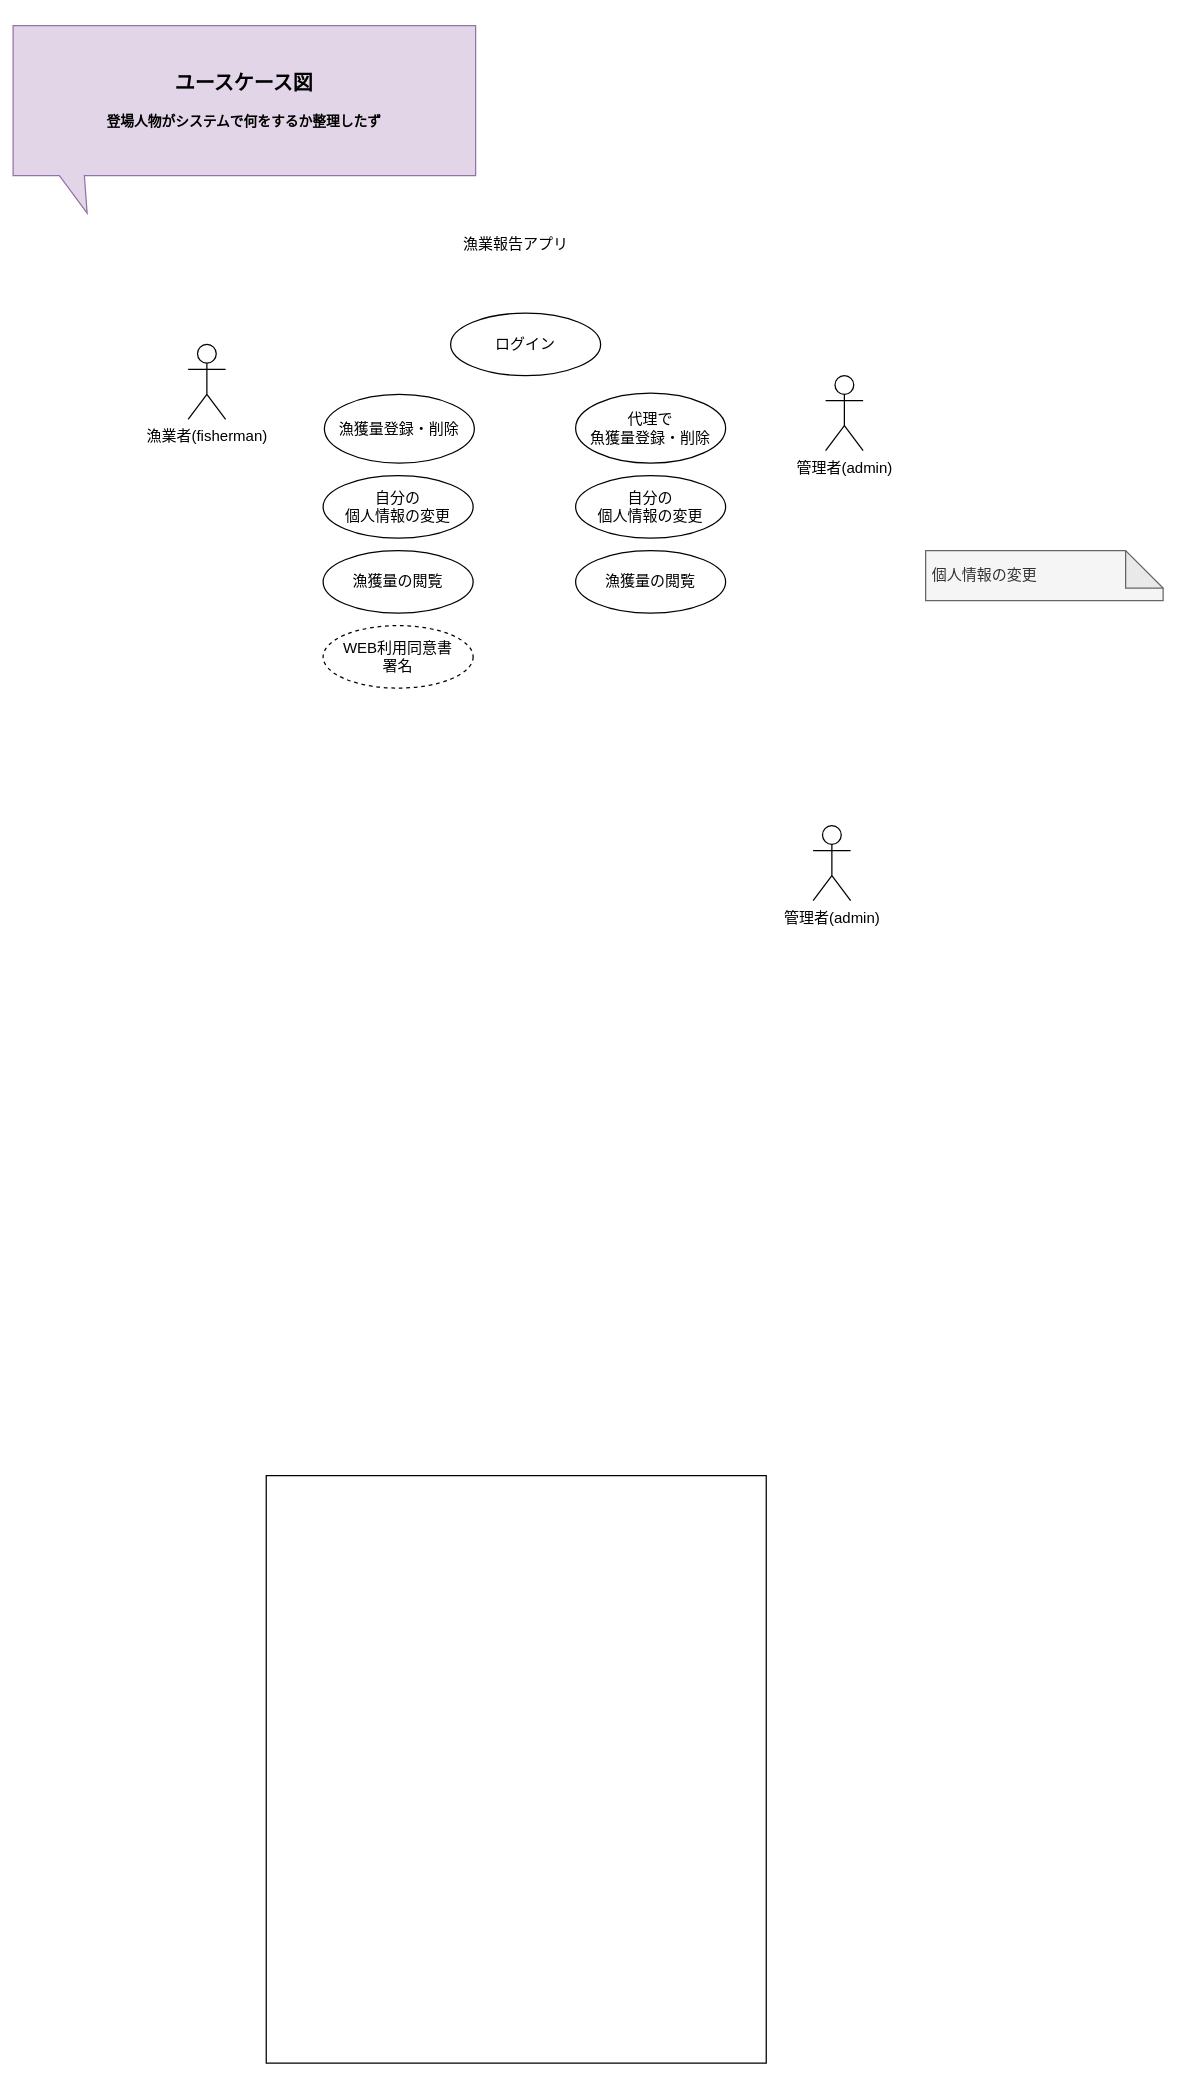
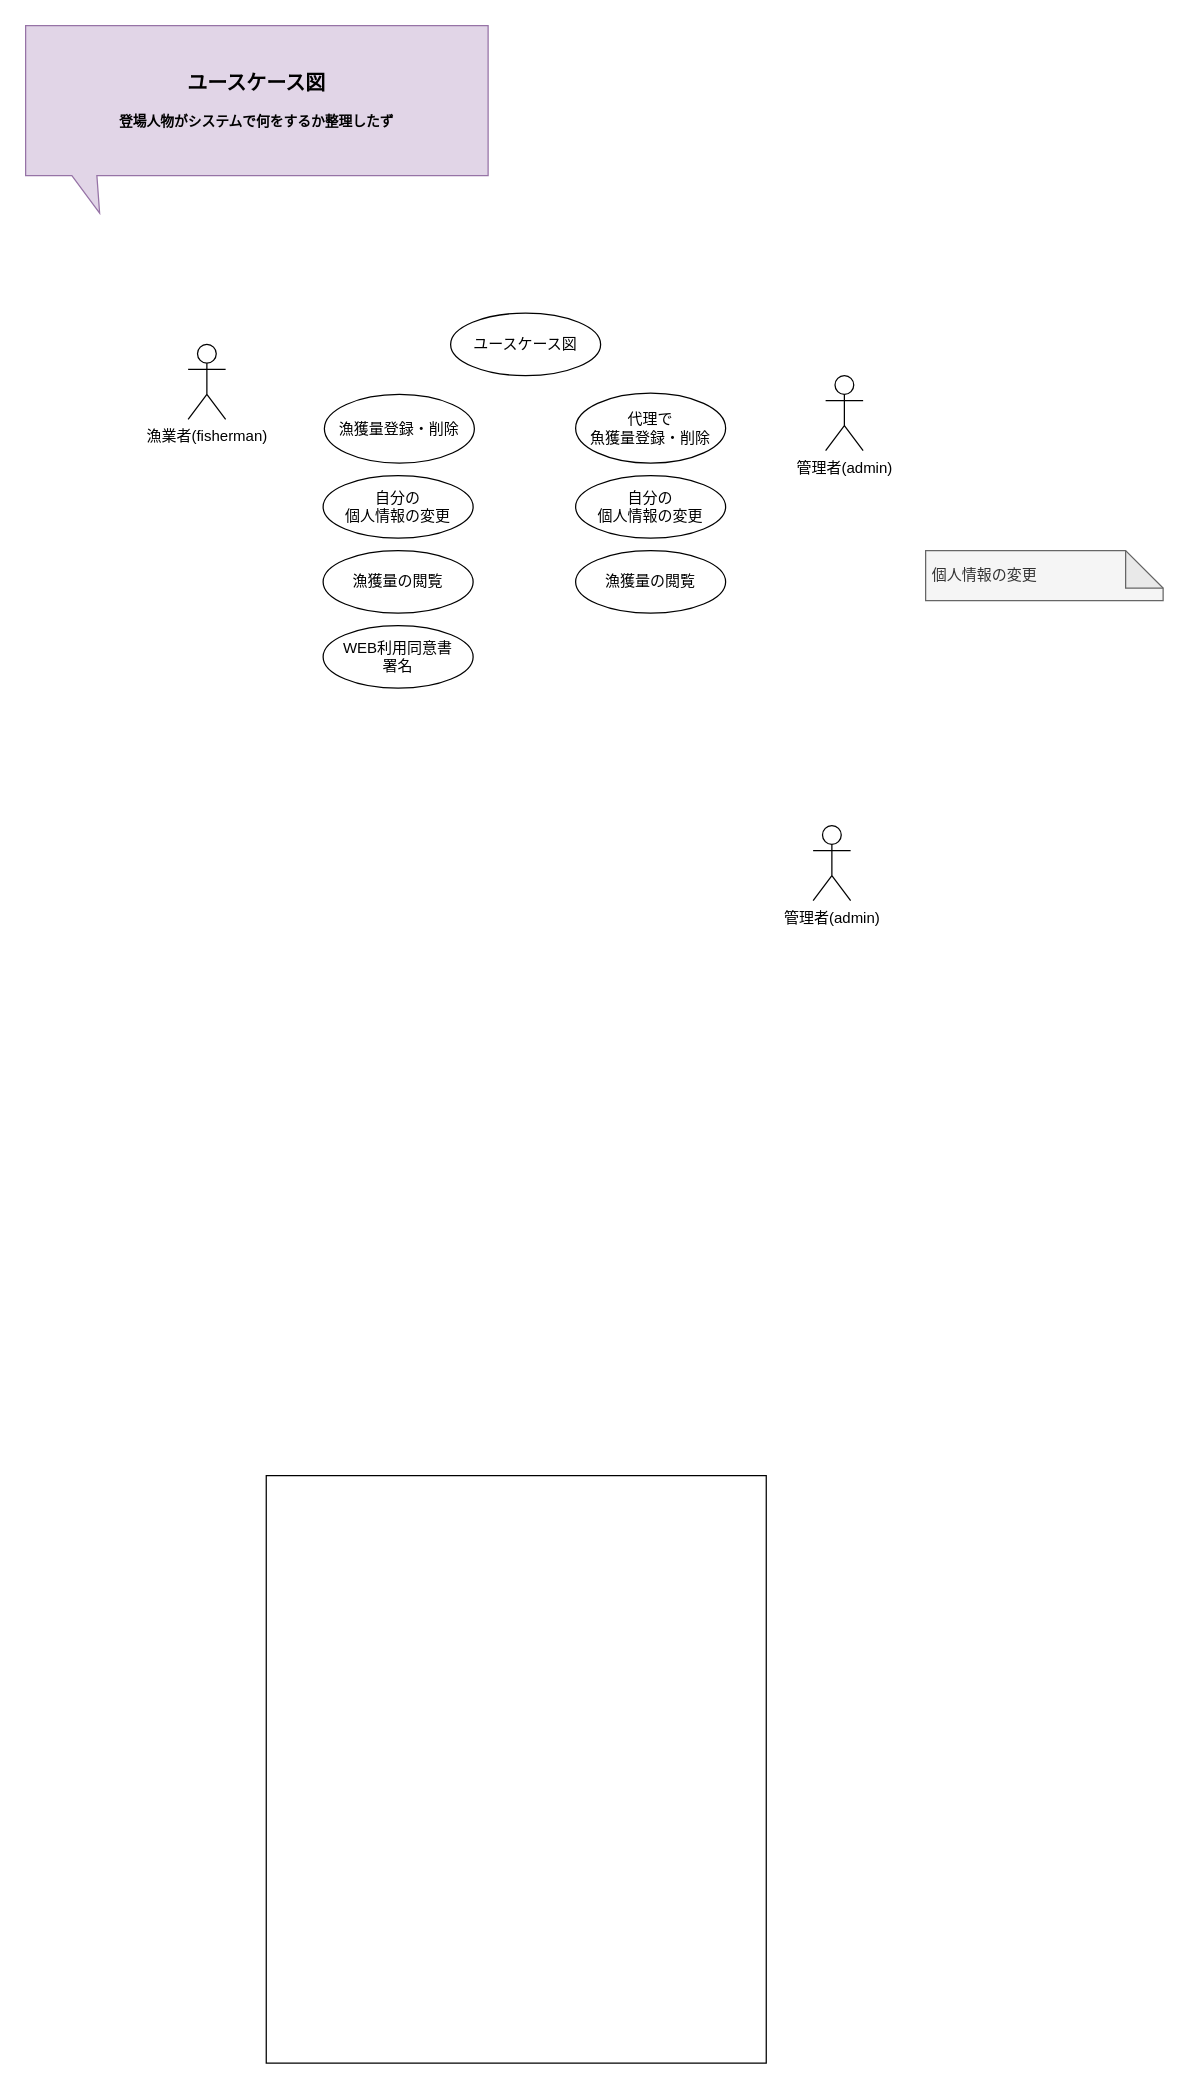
node "ユースケース図 登場人物がシステムで何をするか整理したず": moved (244, 119) -> (257, 119)
node "漁業報告アプリ": removed
node "ログイン": label "ログイン" -> "ユースケース図"
node "WEB利用同意書 署名": style dashed -> solid
